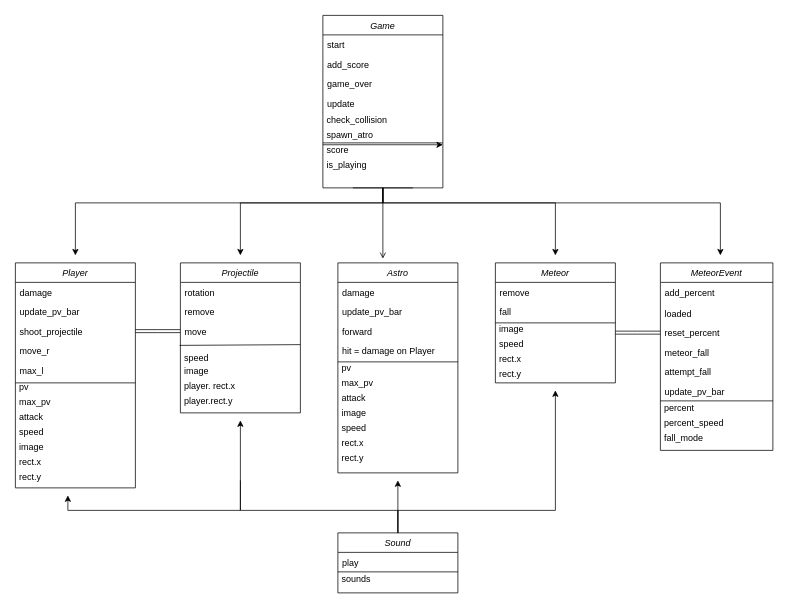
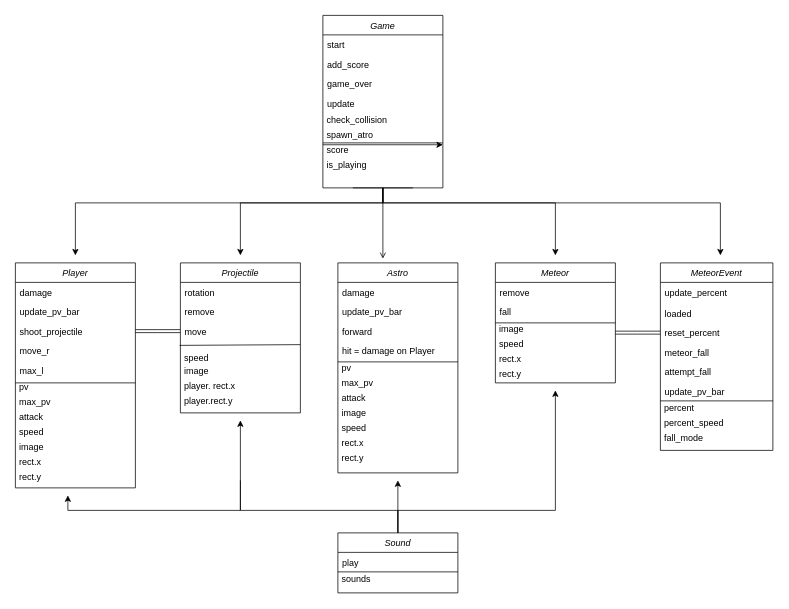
node "add_percent": label "add_percent" -> "update_percent"
